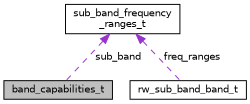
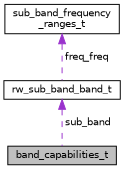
edge "rw_sub_band_band_t" -> "sub_band_frequency _ranges_t": label " freq_ranges" -> " freq_freq"
edge "band_capabilities_t" -> "sub_band_frequency _ranges_t": now "band_capabilities_t" -> "rw_sub_band_band_t"
